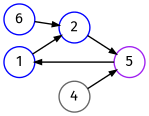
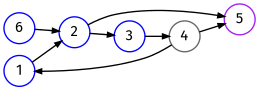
node "3": added
edge "5" -> "1": now "4" -> "1"
